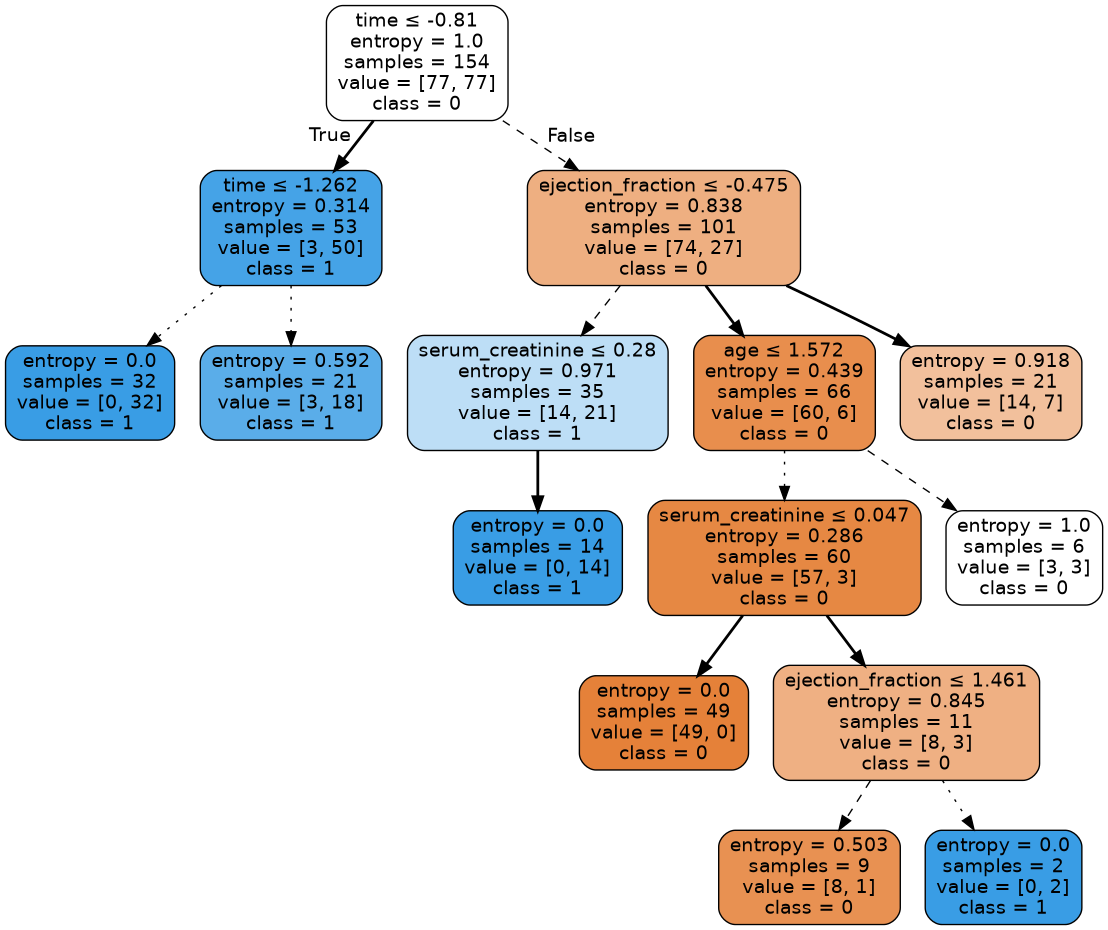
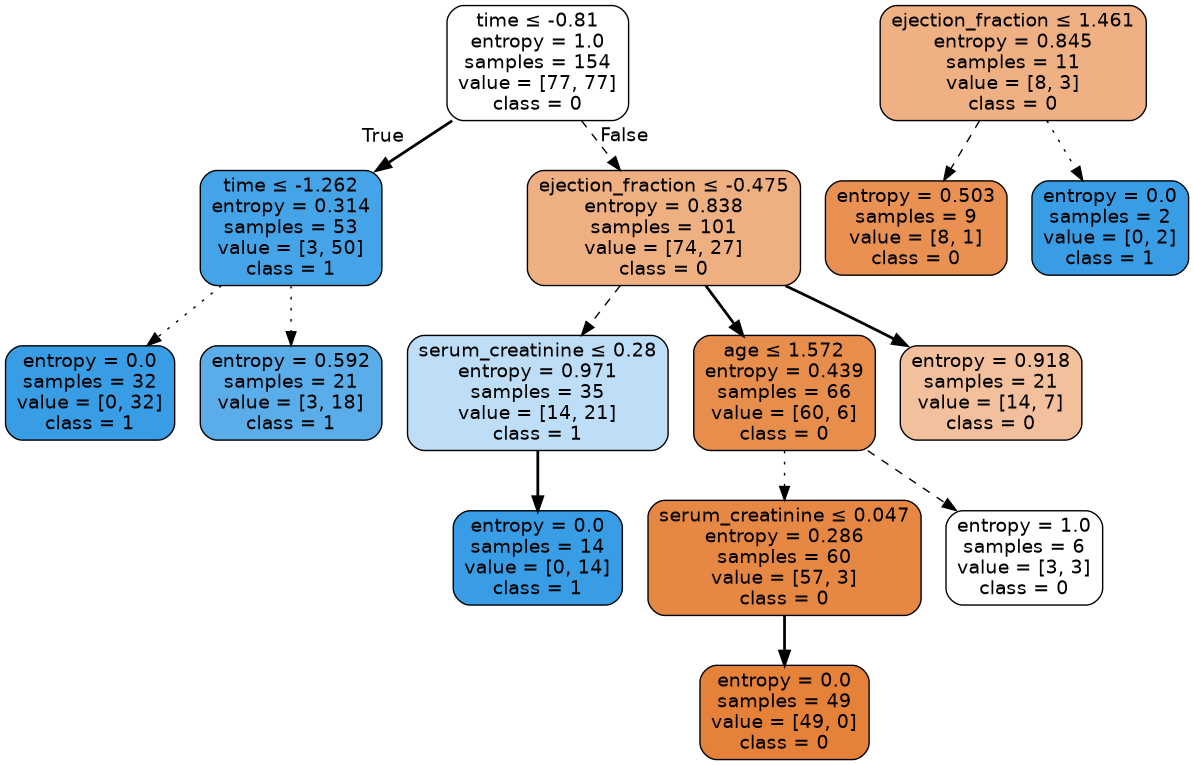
edge "serum_creatinine ≤ 0.047" -> "ejection_fraction ≤ 1.461": removed
